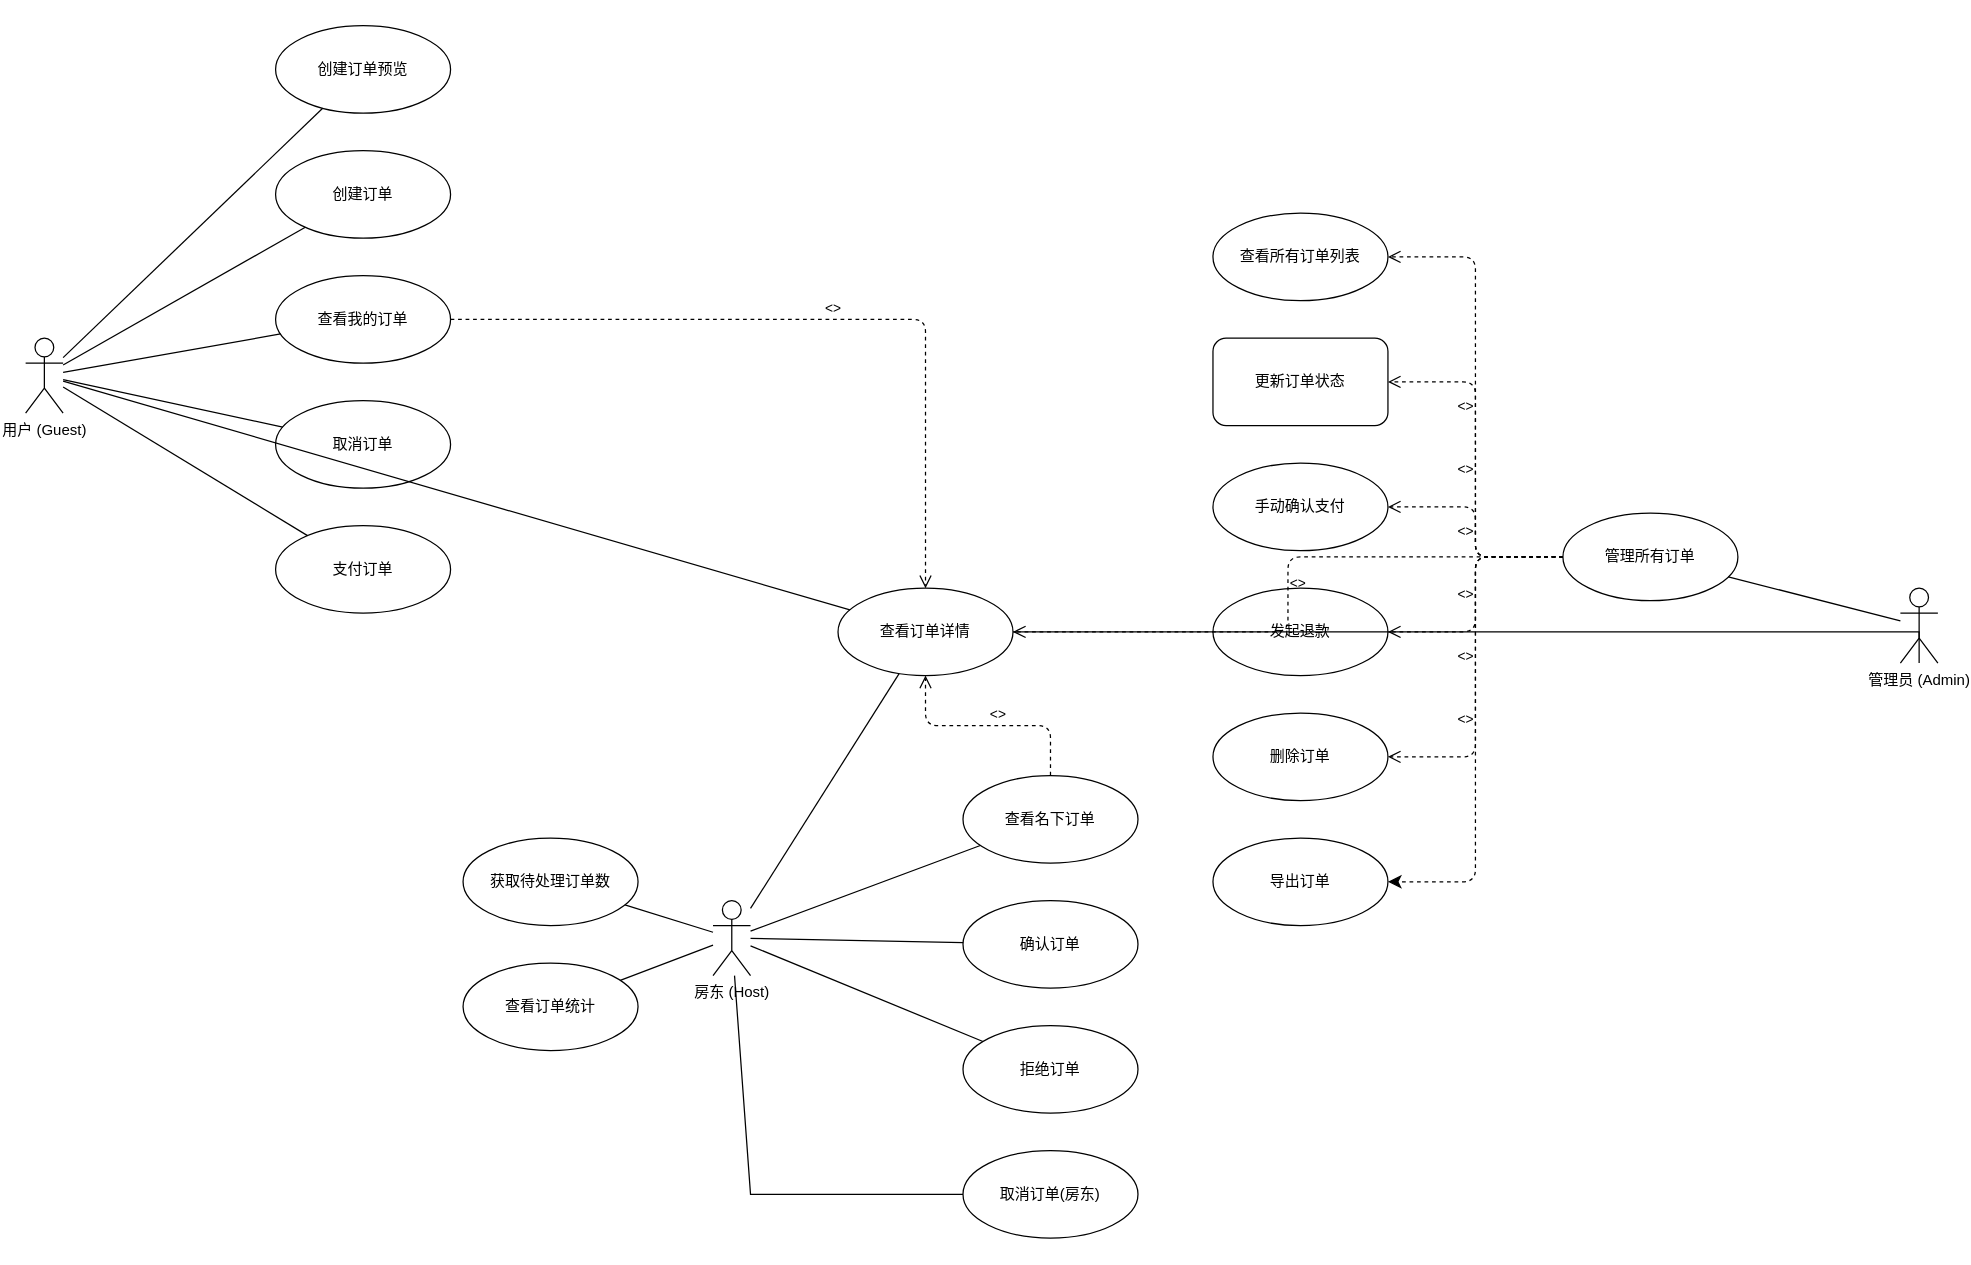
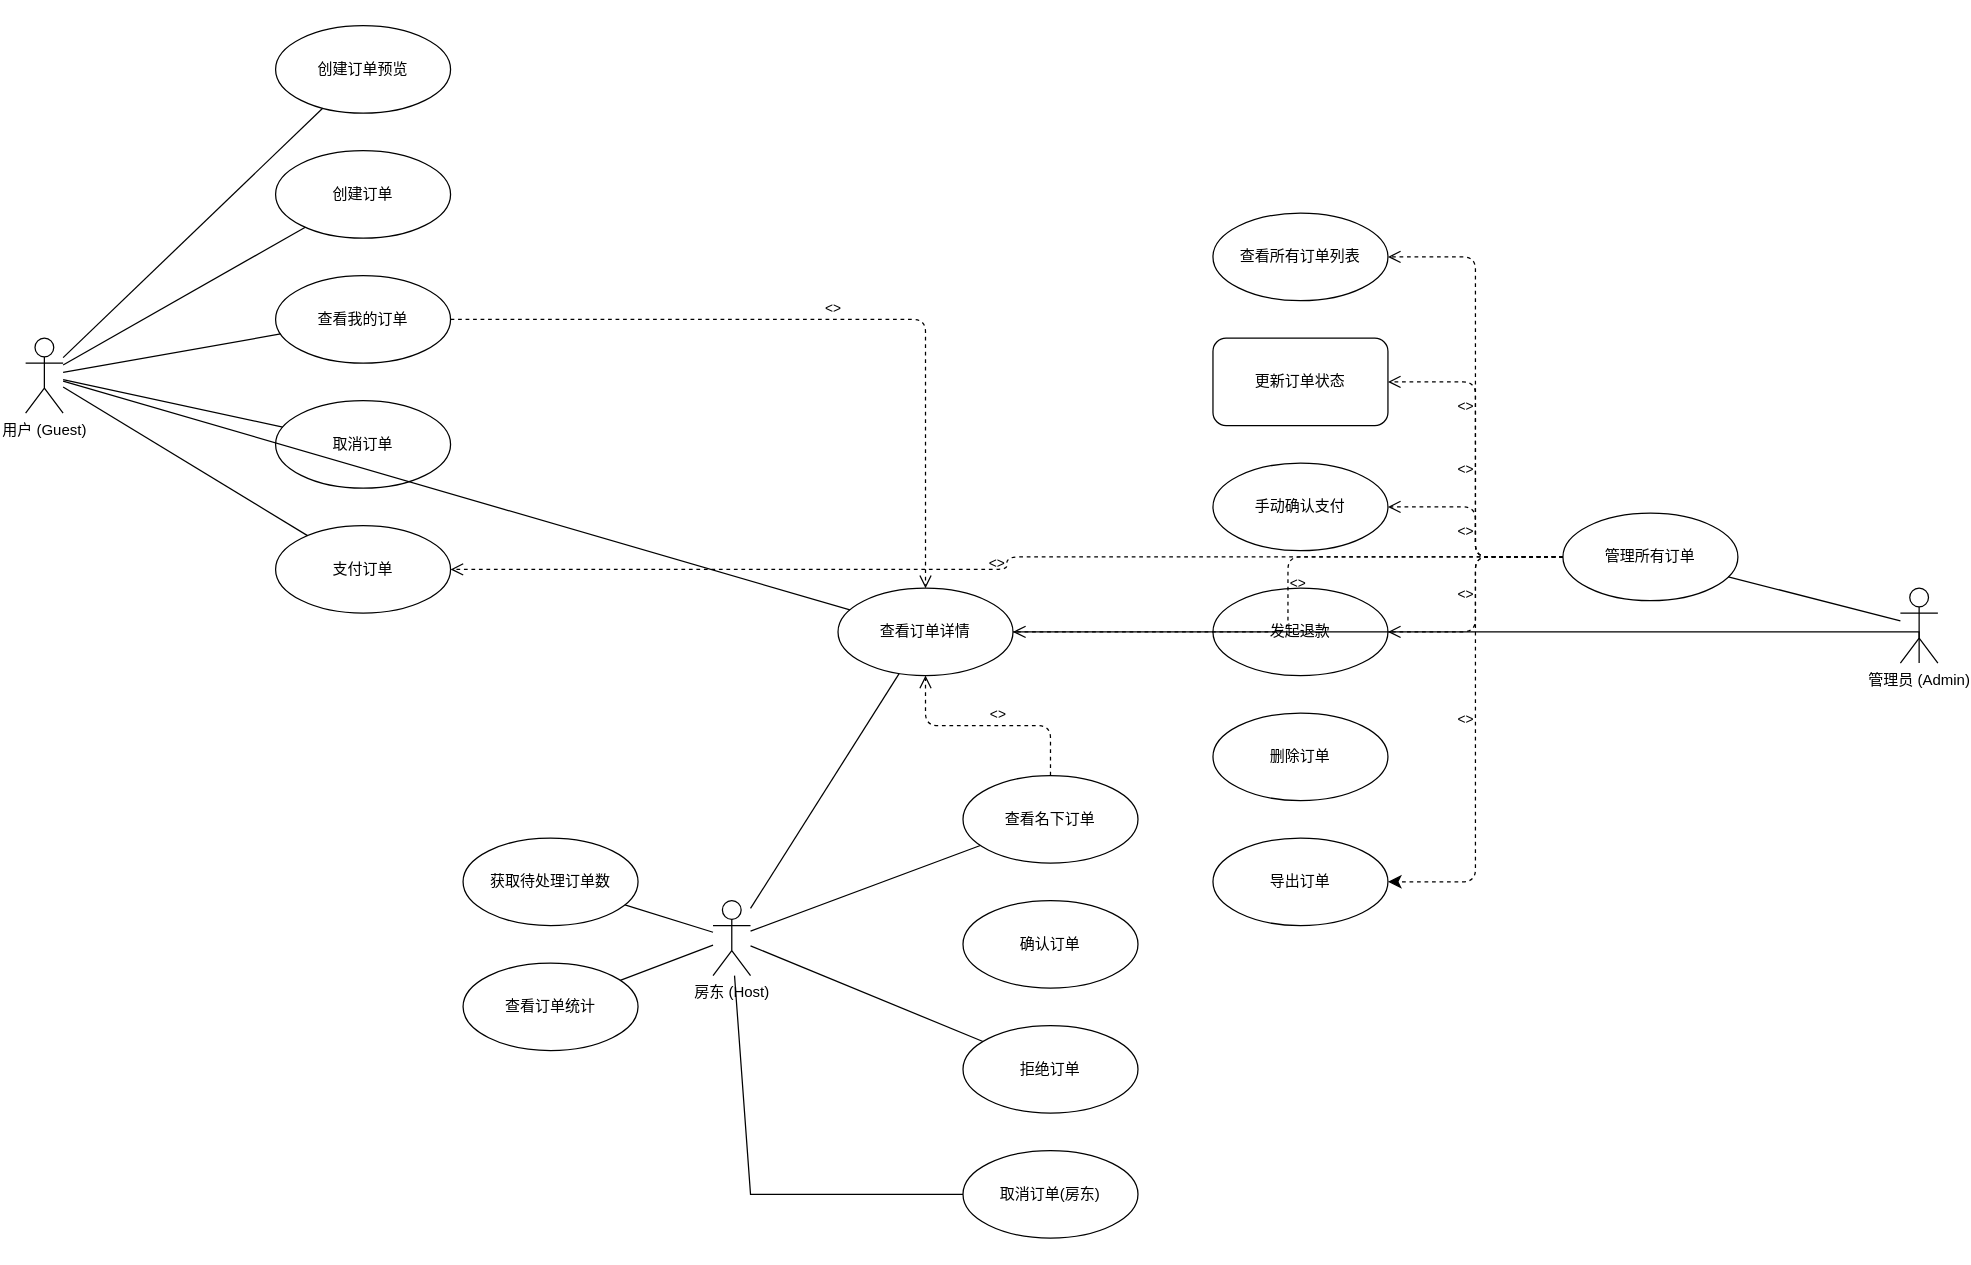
edge "管理所有订单" -> "删除订单": now "管理所有订单" -> "支付订单"
edge "房东 (Host)" -- "确认订单": removed
